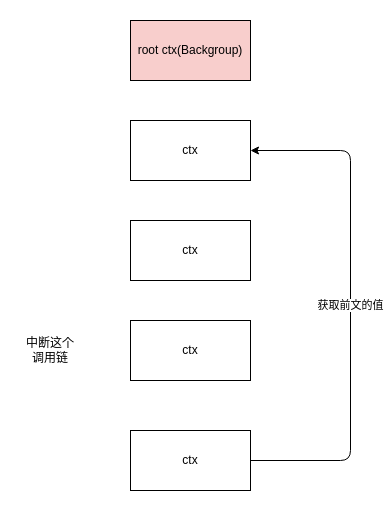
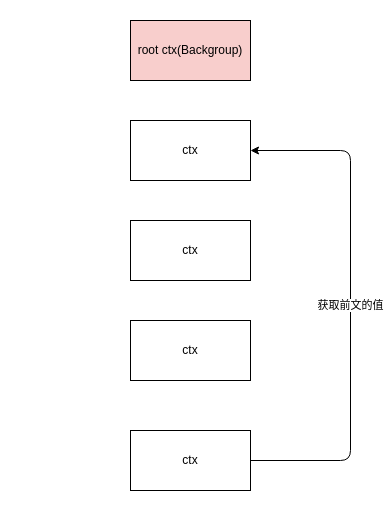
node "中断这个调用链": removed
